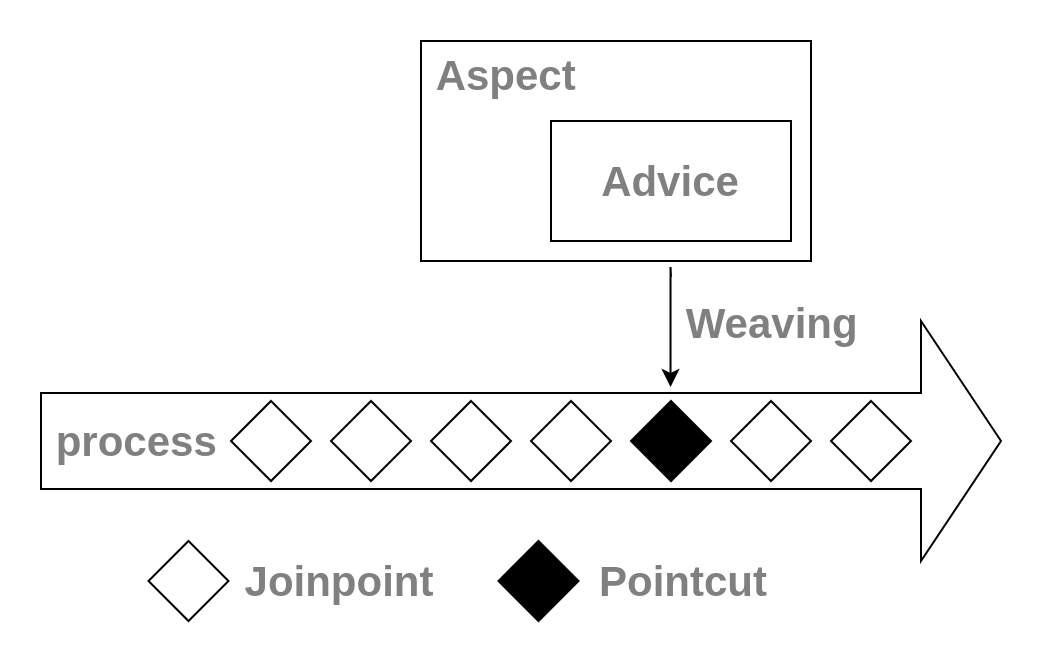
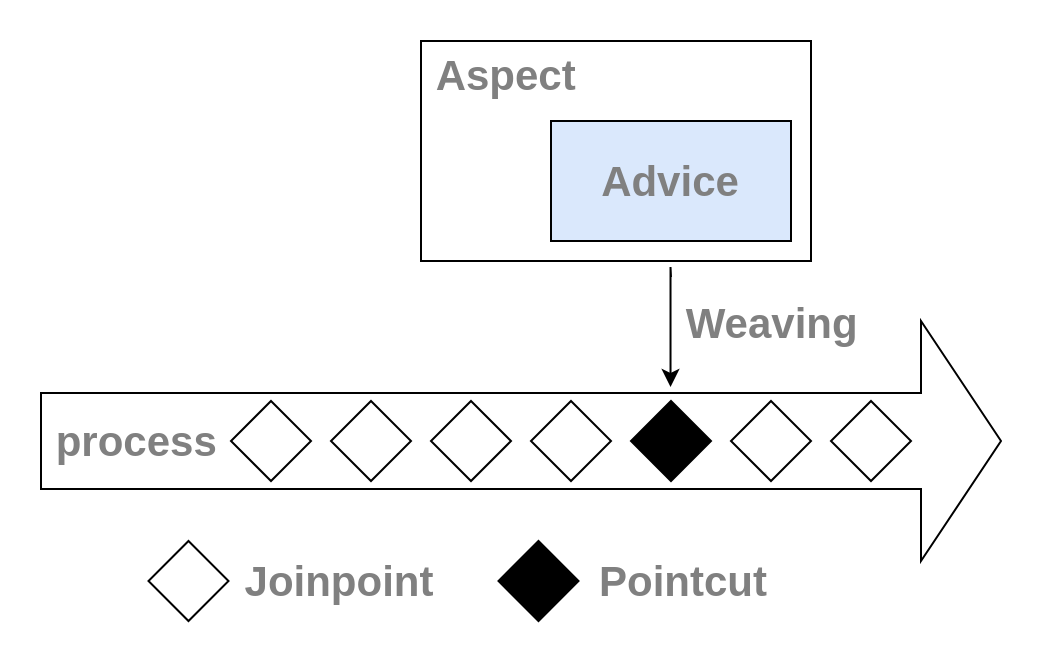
node "Advice": fillcolor #ffffff -> #dae8fc
